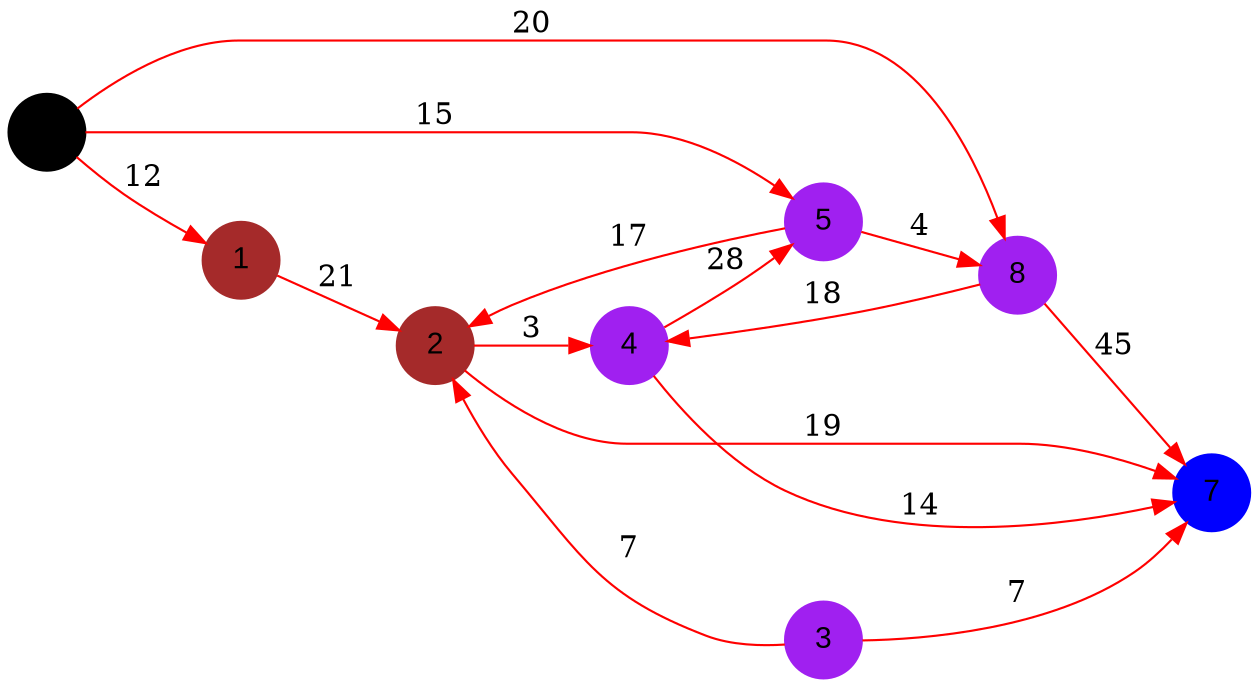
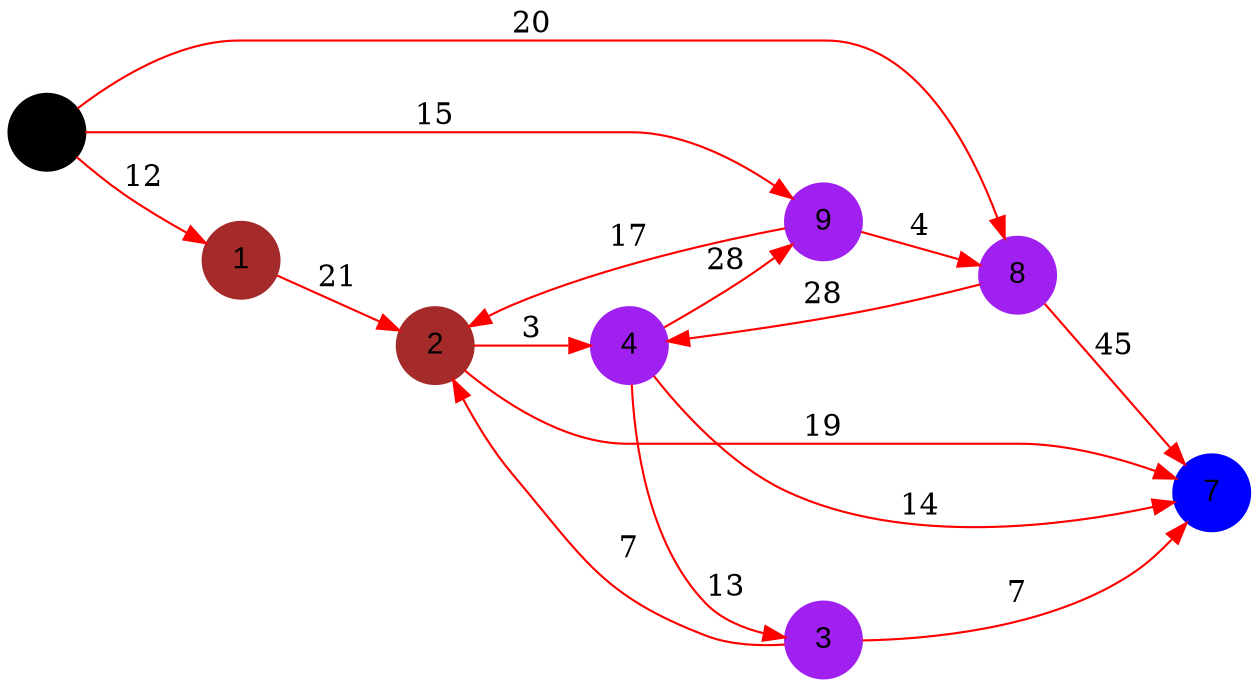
node "5": label "5" -> "9"
edge "8" -> "4": label "18" -> "28"
edge "4" -> "3": added, label "13"
